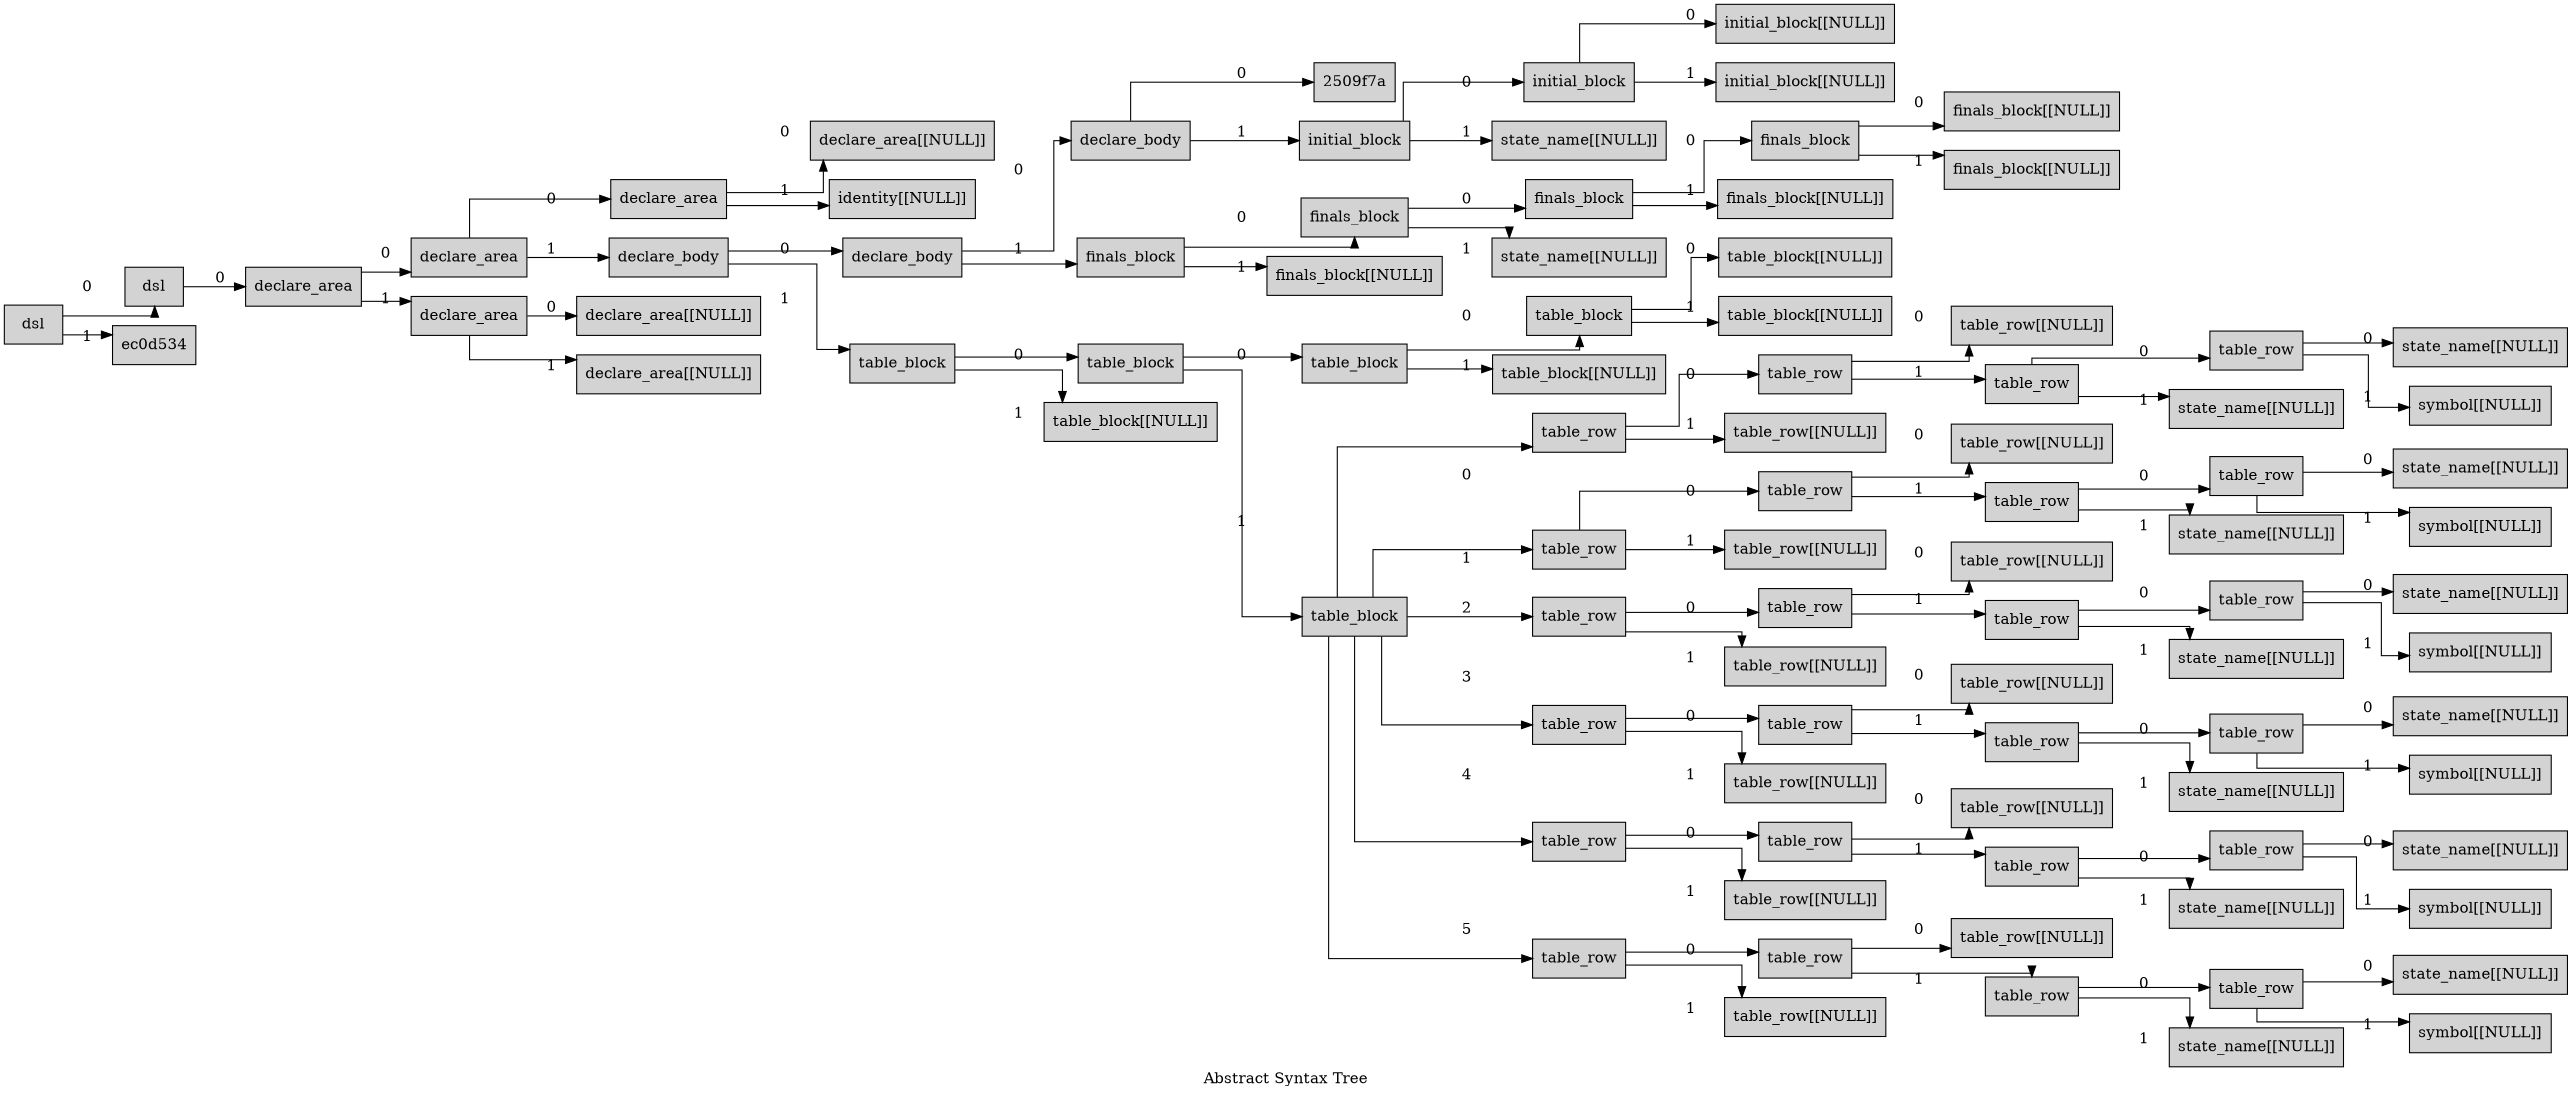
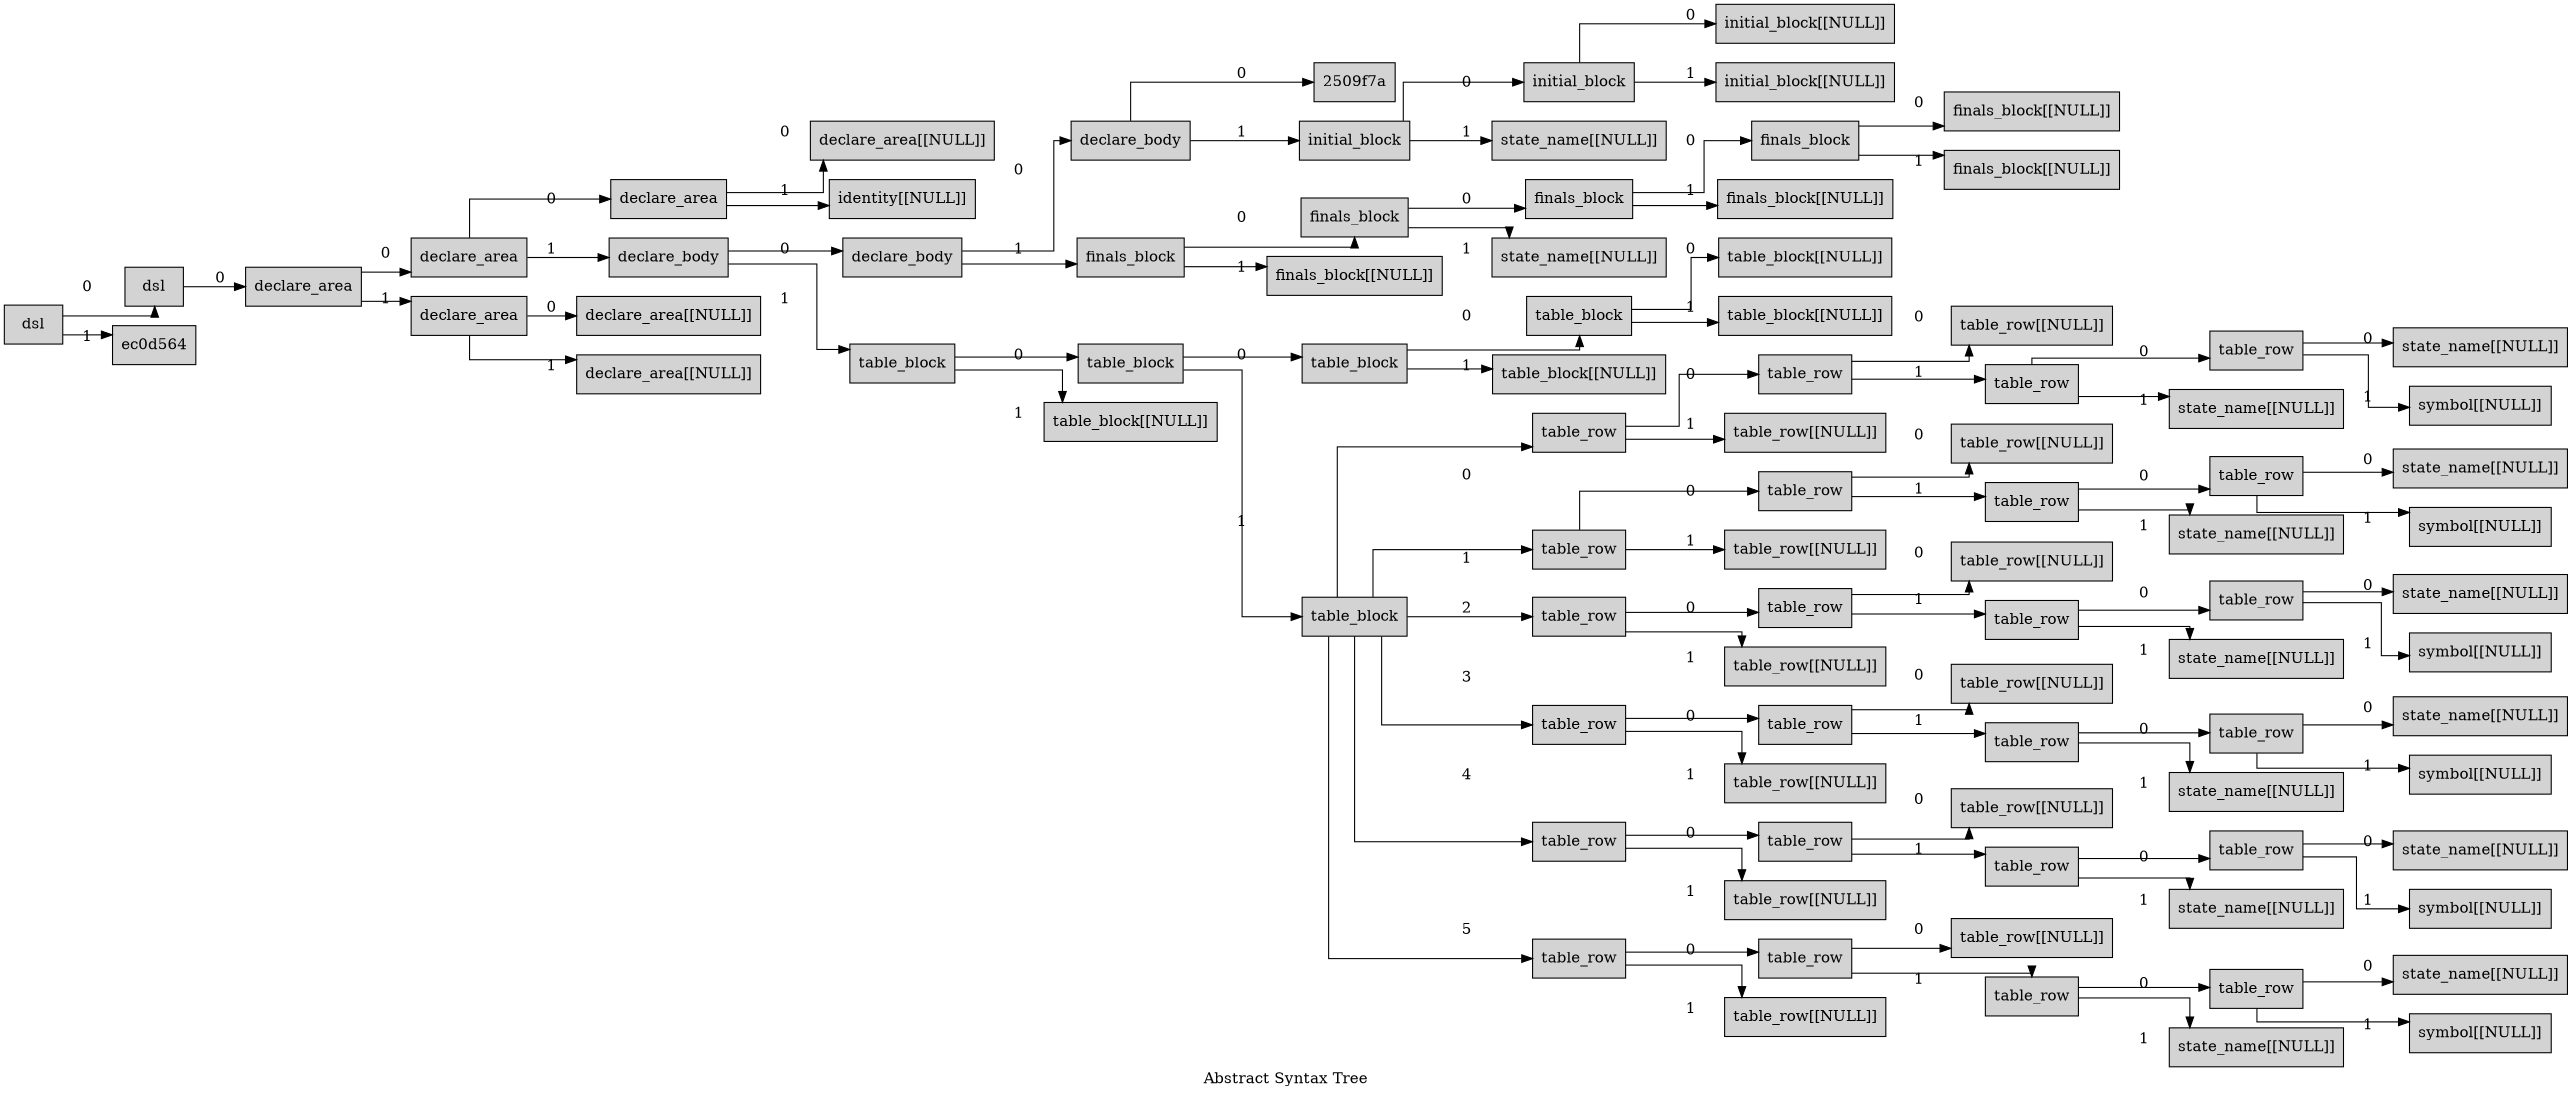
node "ec0d534": label "ec0d534" -> "ec0d564"
